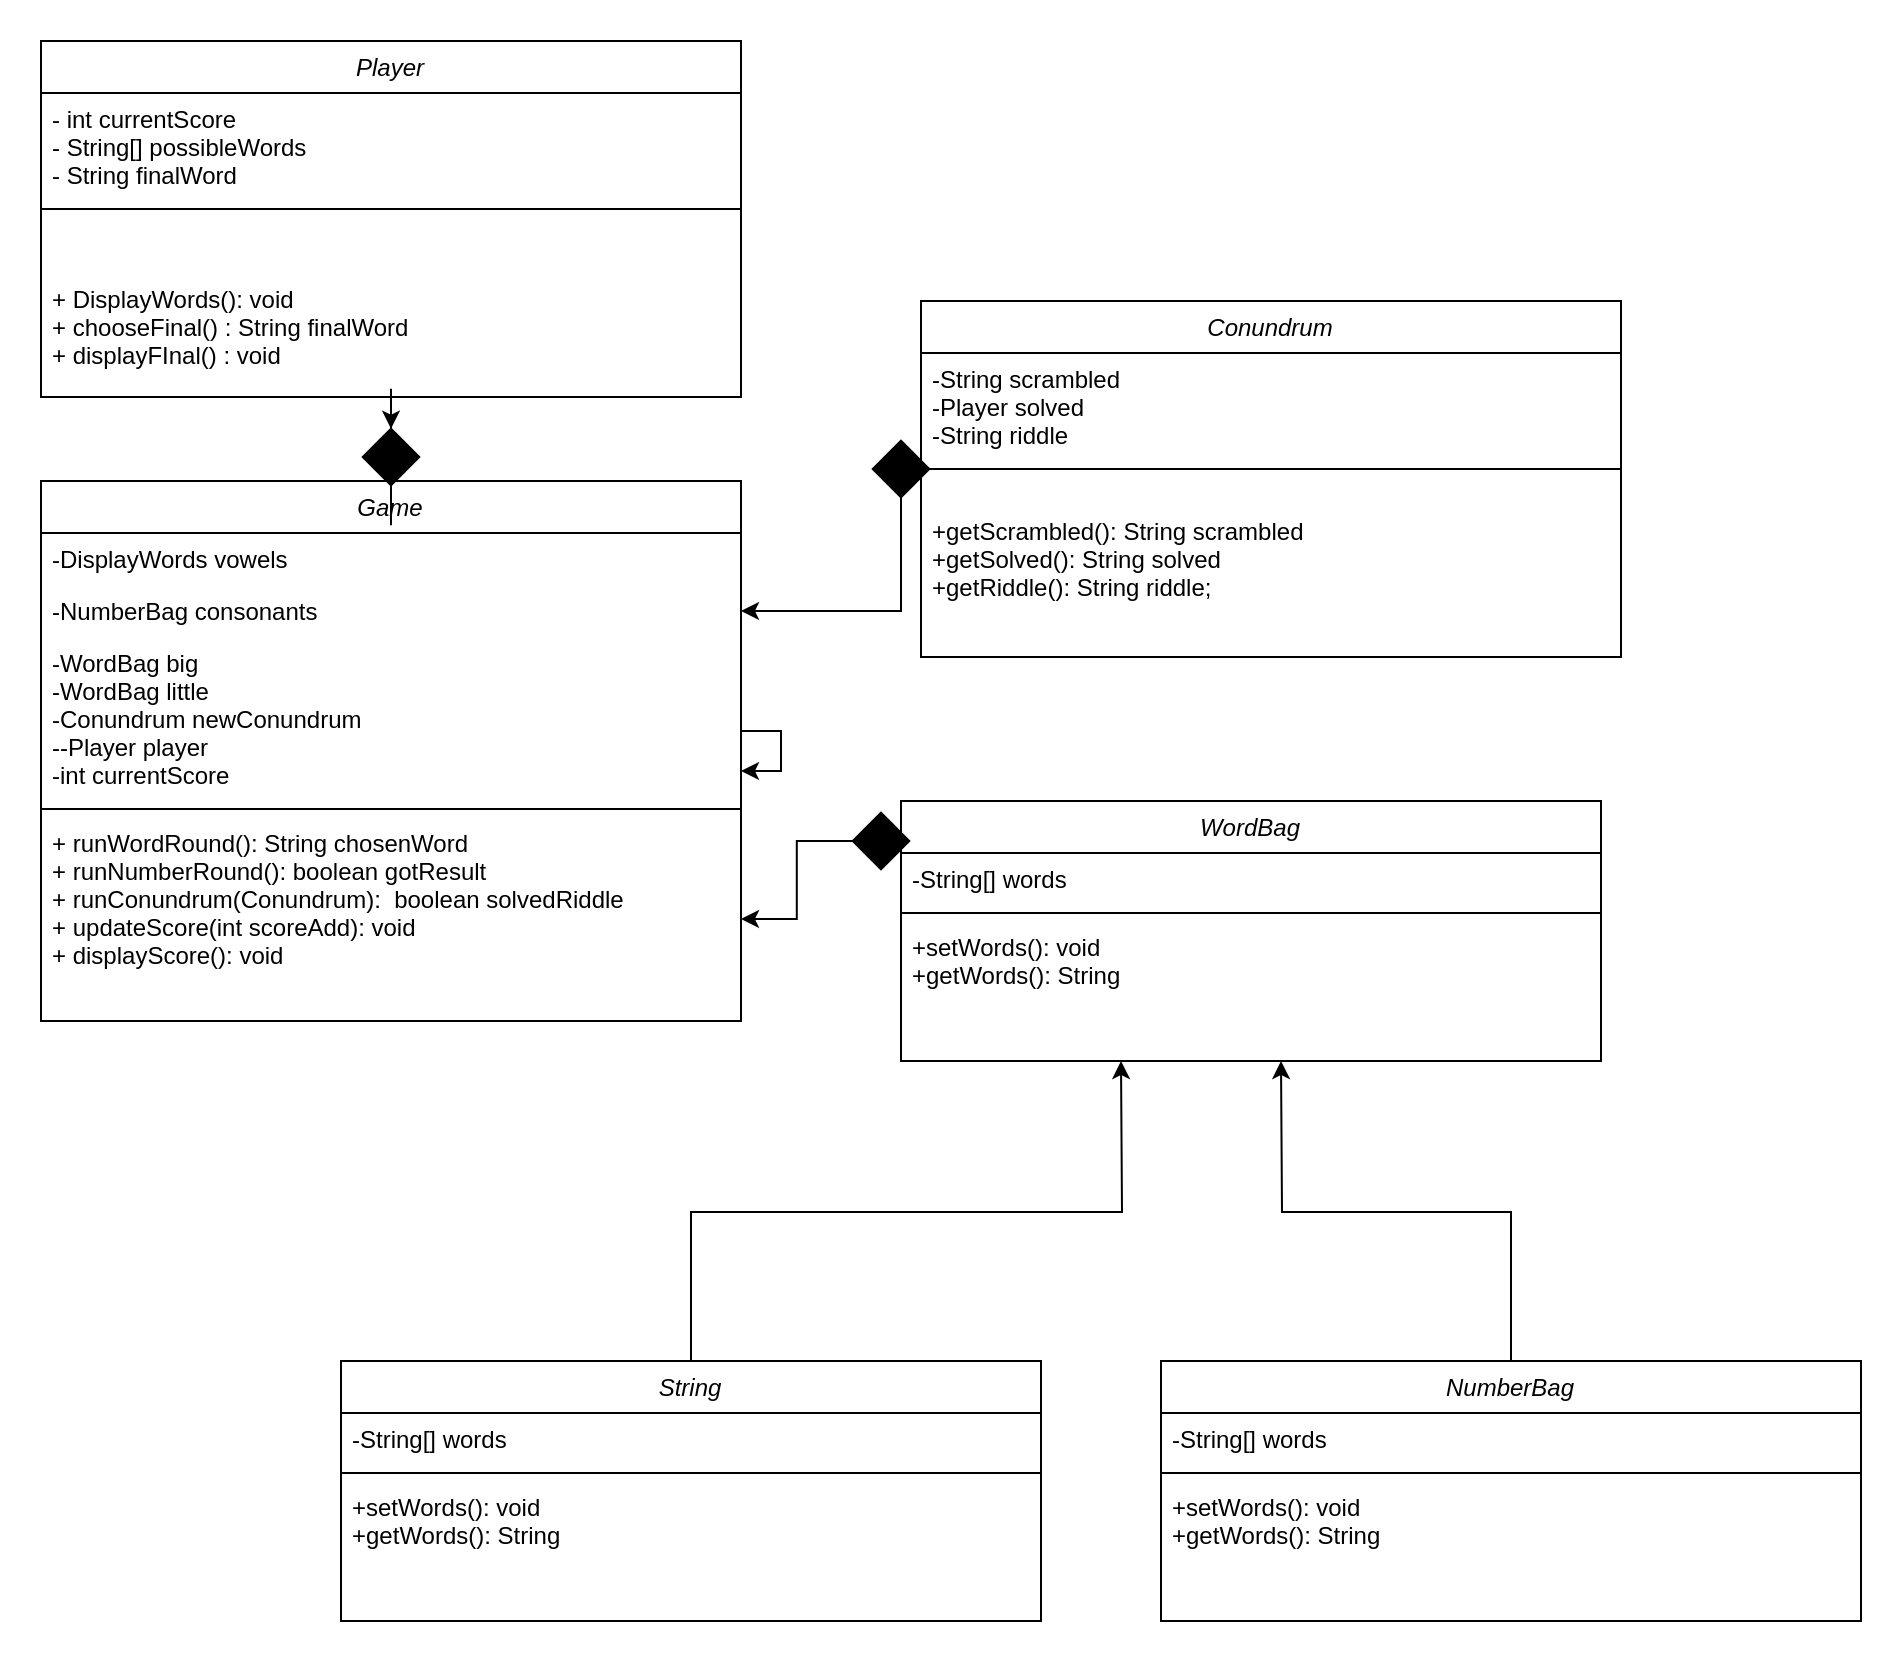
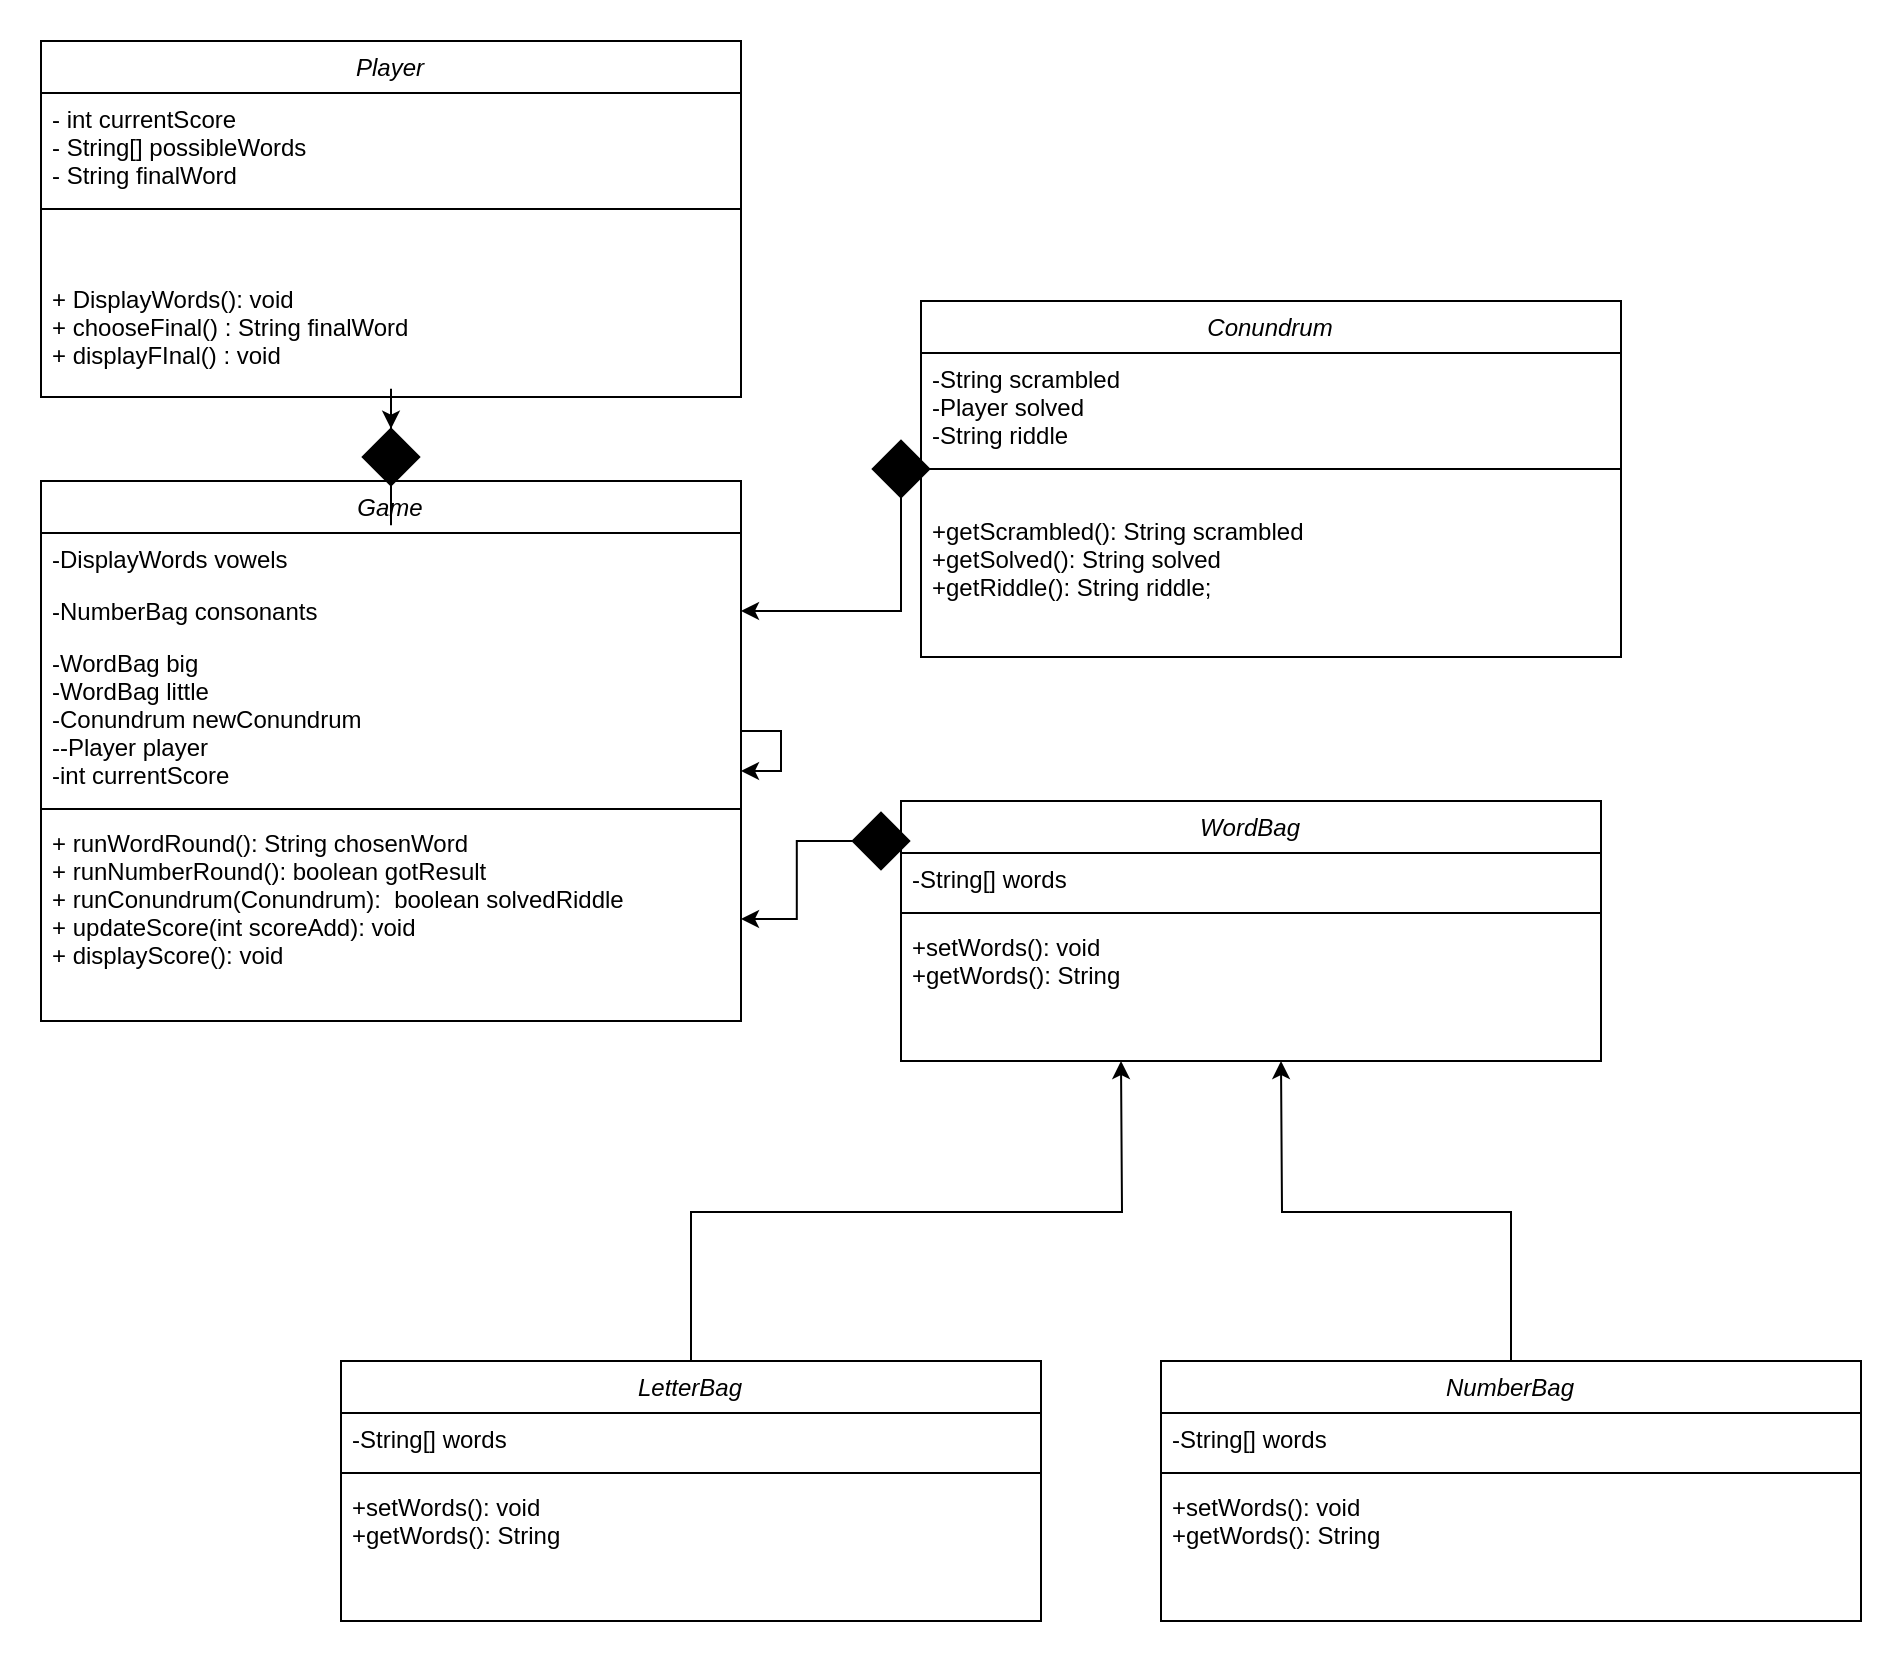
node "String": label "String" -> "LetterBag"
